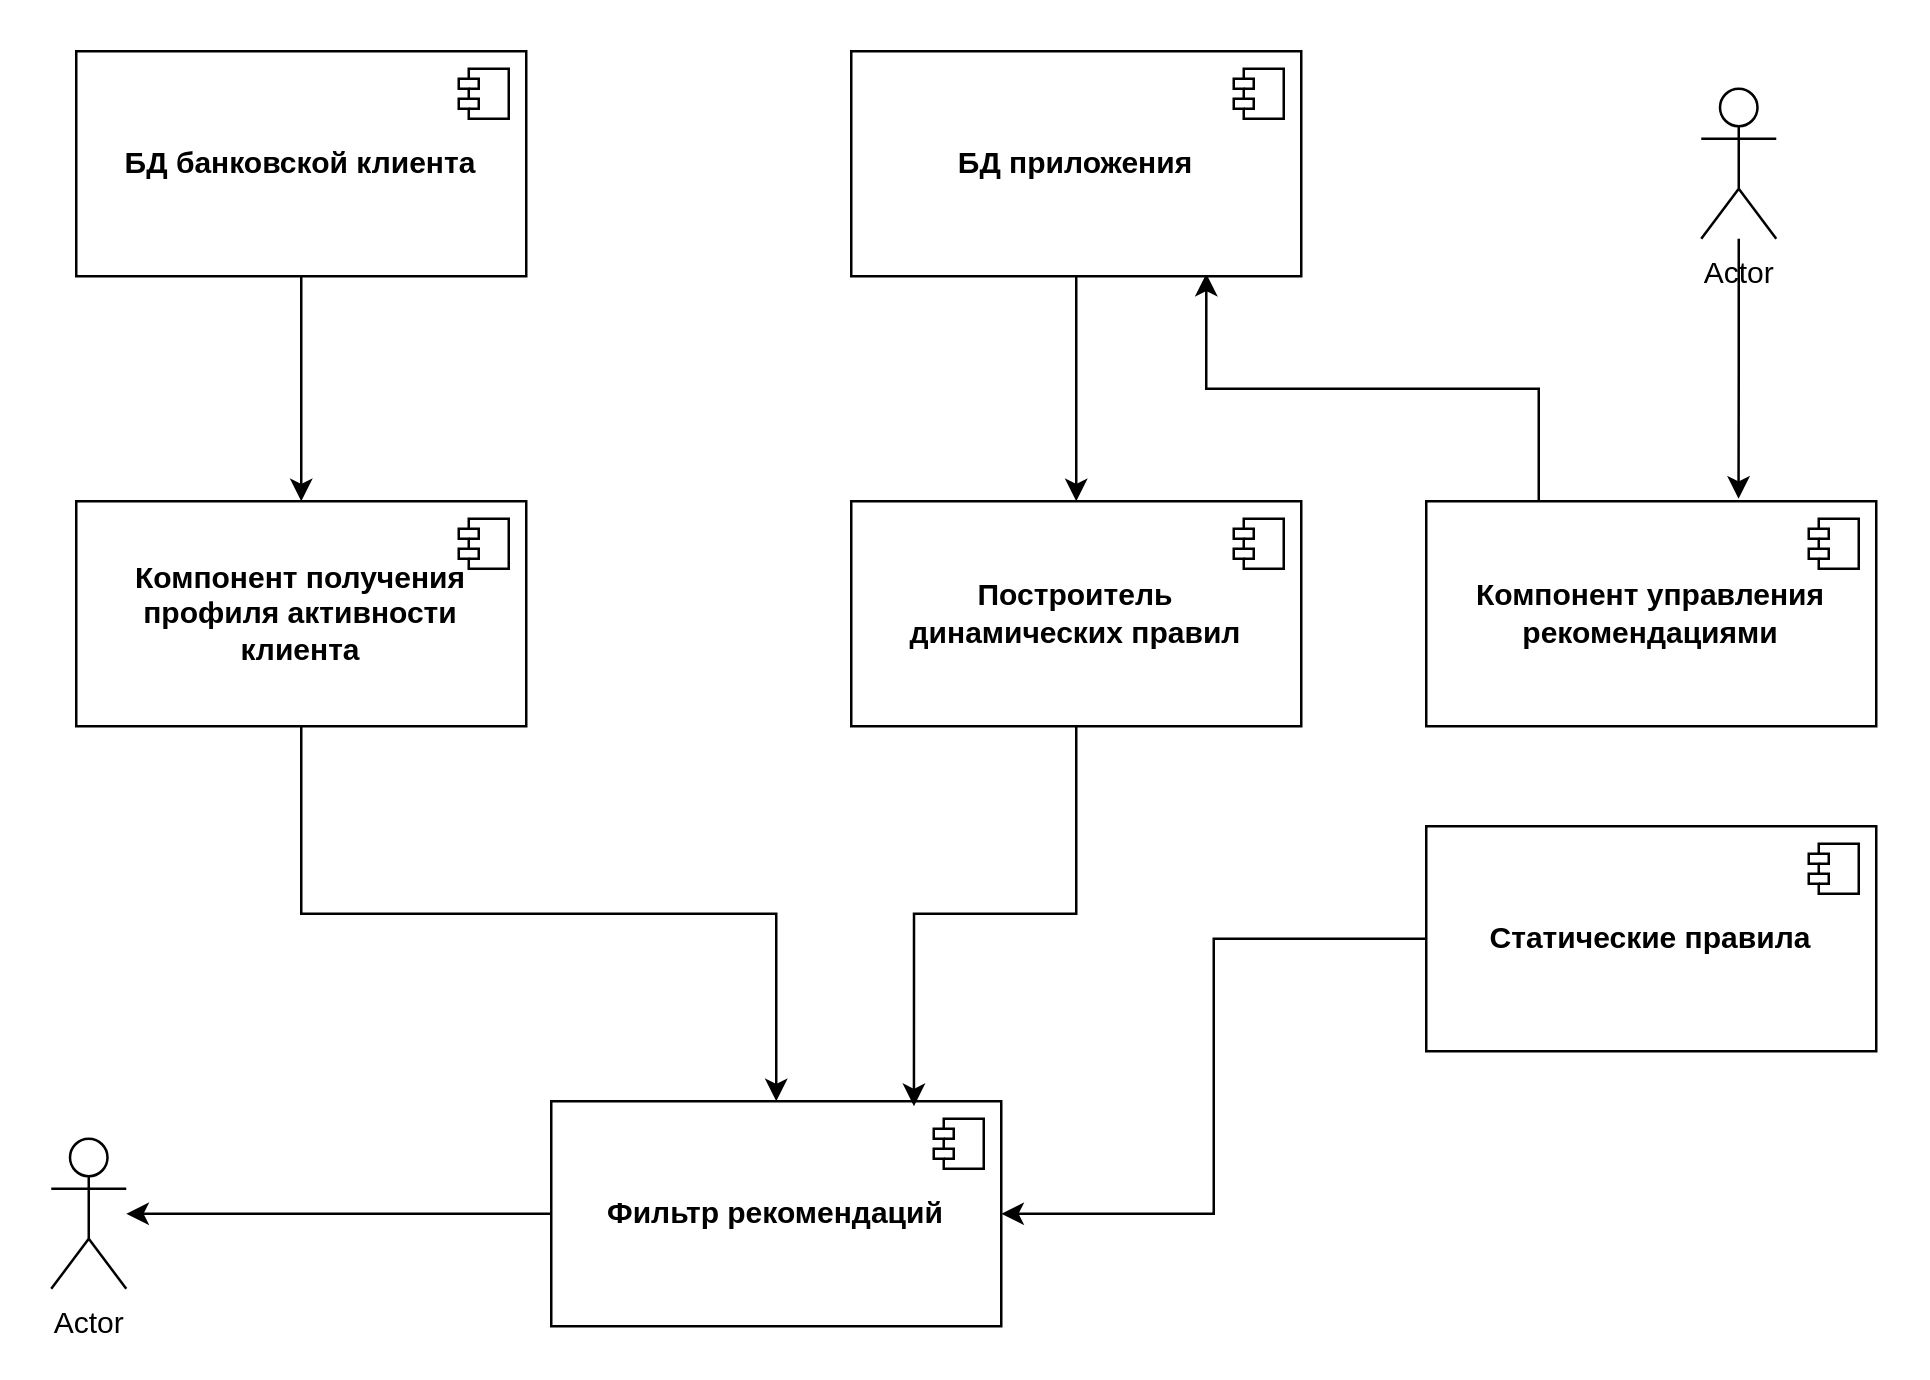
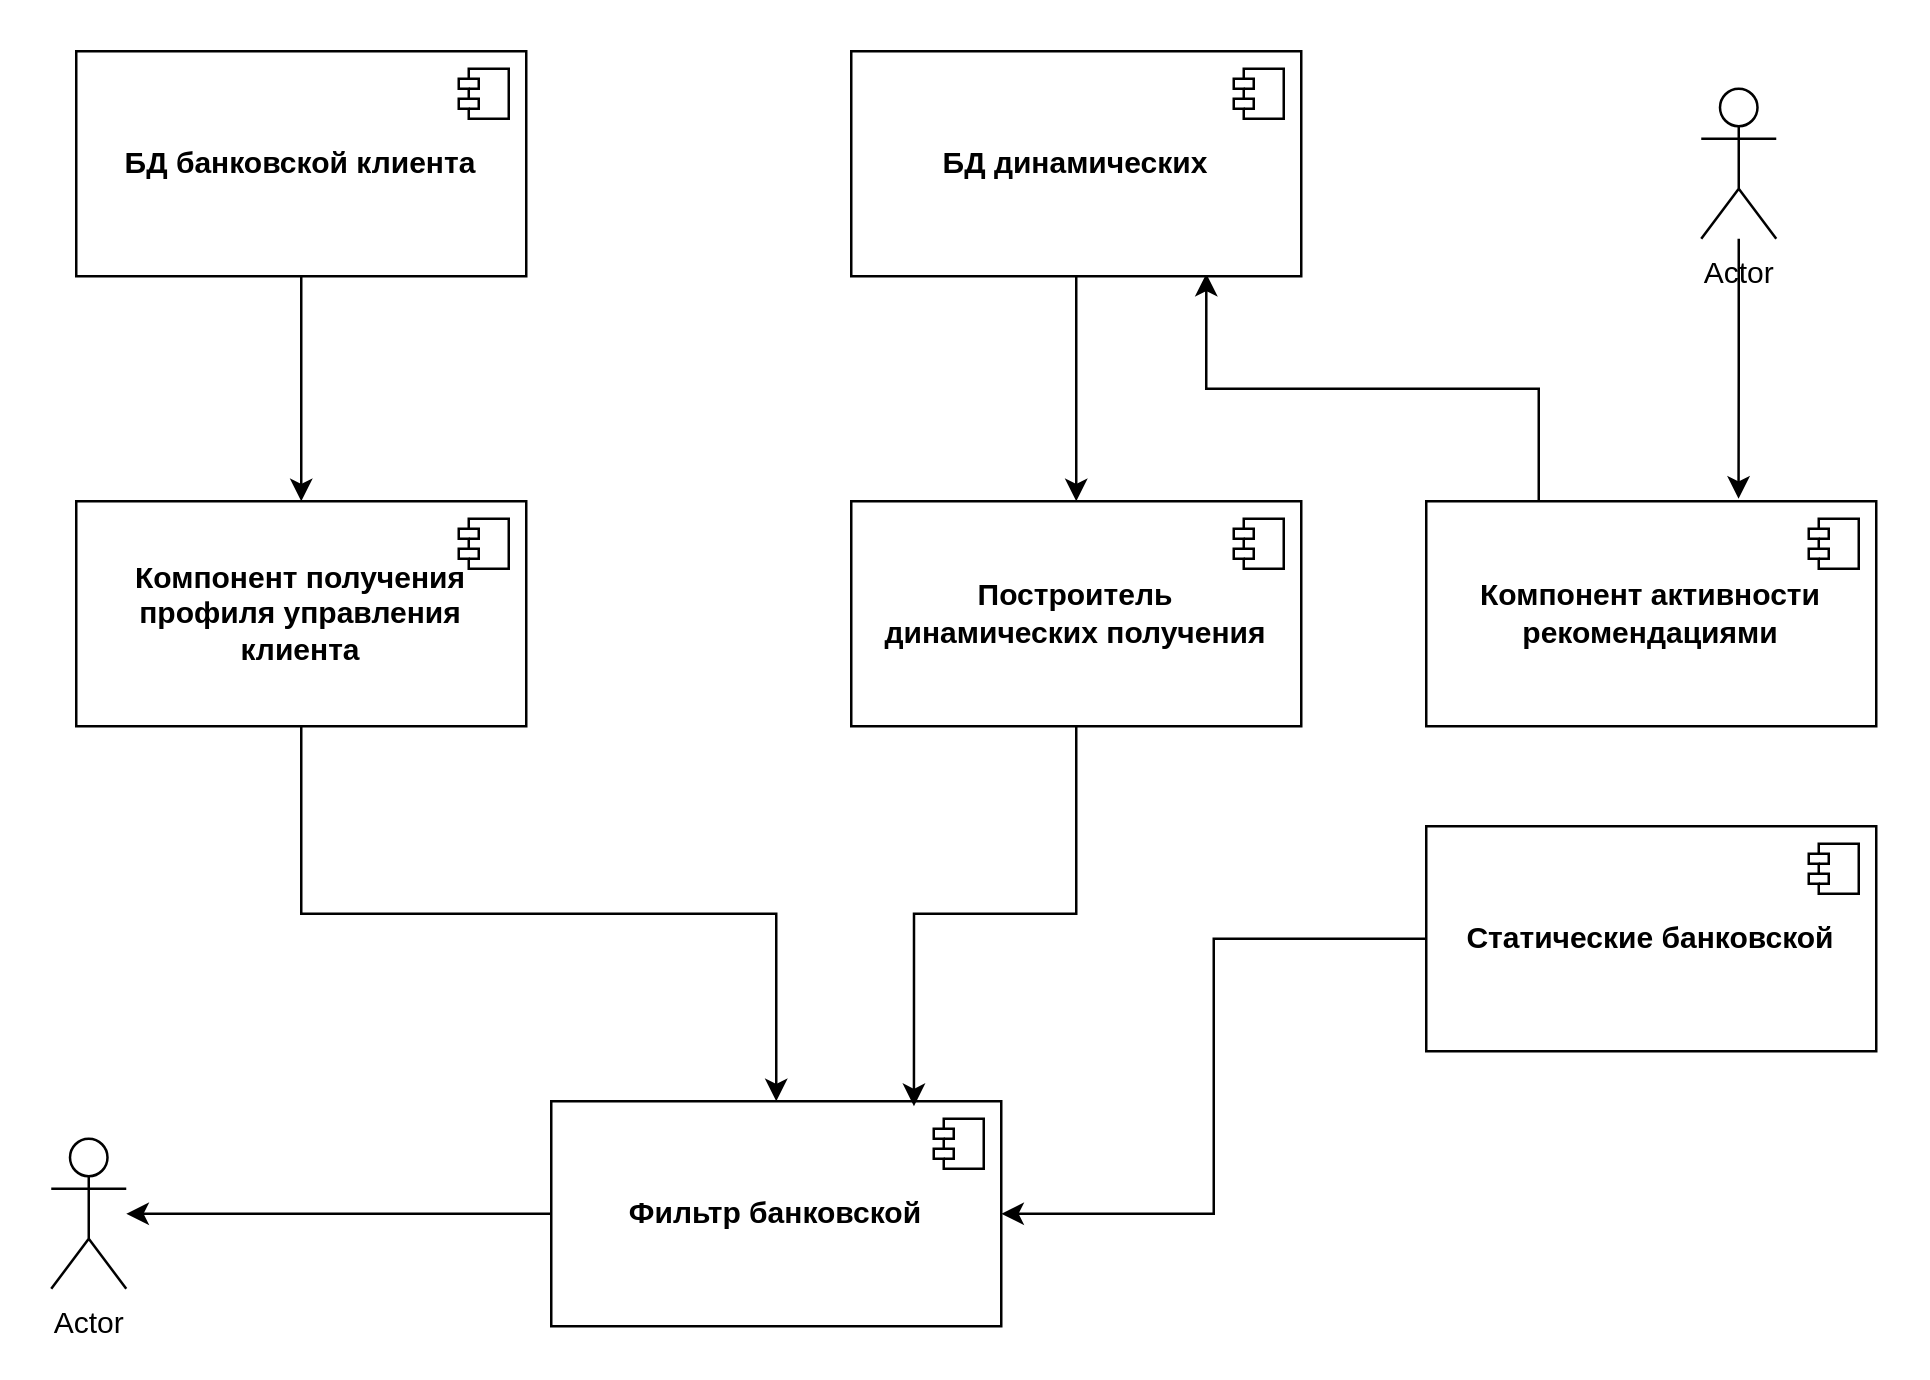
node "БД приложения": label "БД приложения" -> "БД динамических"
node "Компонент получения профиля активности клиента": label "Компонент получения профиля активности клиента" -> "Компонент получения профиля управления клиента"
node "Построитель динамических правил": label "Построитель динамических правил" -> "Построитель динамических получения"
node "Компонент управления рекомендациями": label "Компонент управления рекомендациями" -> "Компонент активности рекомендациями"
node "Статические правила": label "Статические правила" -> "Статические банковской"
node "Фильтр рекомендаций": label "Фильтр рекомендаций" -> "Фильтр банковской"
